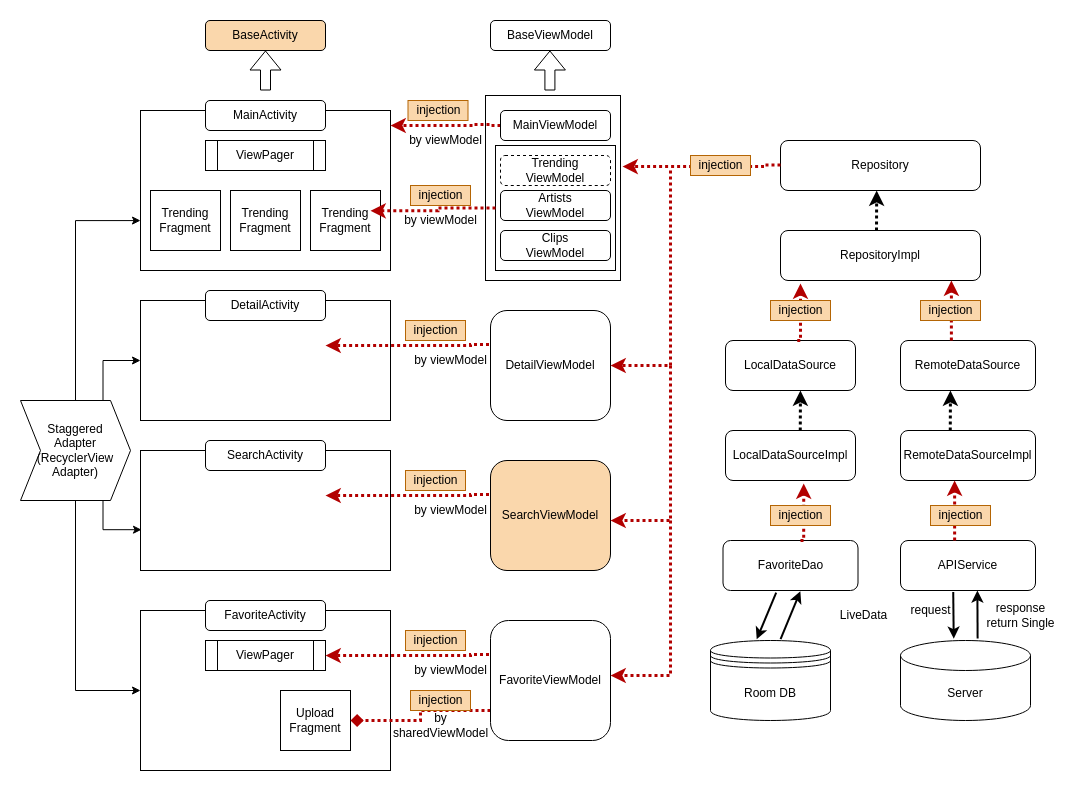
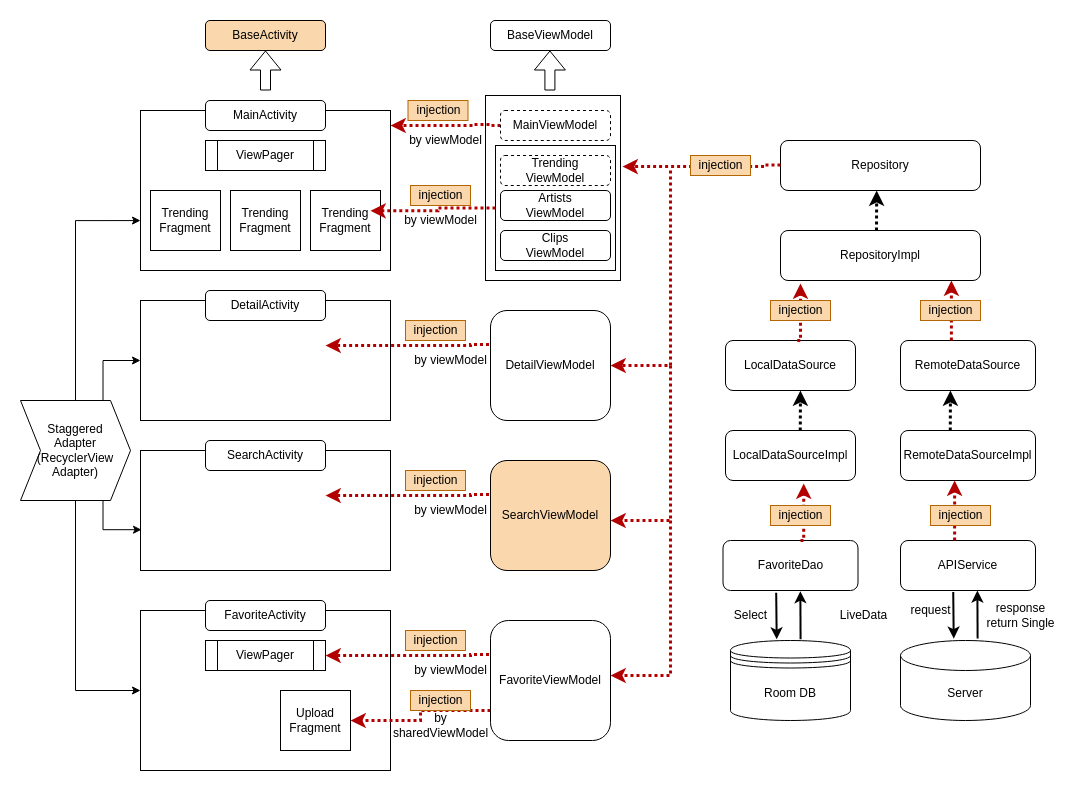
node "MainViewModel": style solid -> dashed
node "Select": added
node "Room DB": moved (771, 681) -> (791, 681)
edge "FavoriteViewModel" -> "Upload Fragment": arrowhead diamond -> classic
